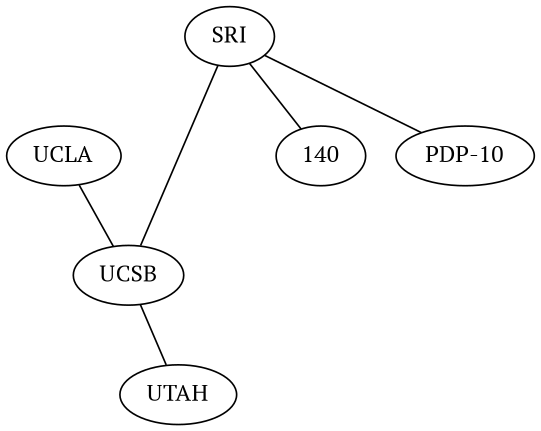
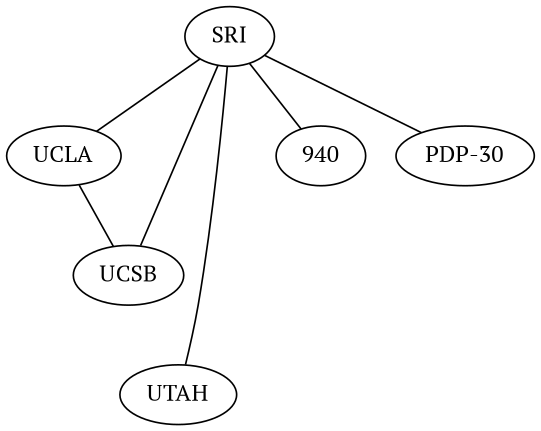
edge "SRI" -- "UCLA": added
node "140": label "140" -> "940"
node "PDP-10": label "PDP-10" -> "PDP-30"
edge "UCSB" -- "UTAH": now "SRI" -- "UTAH"
